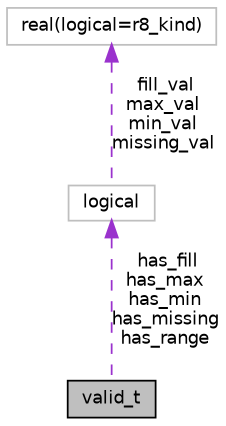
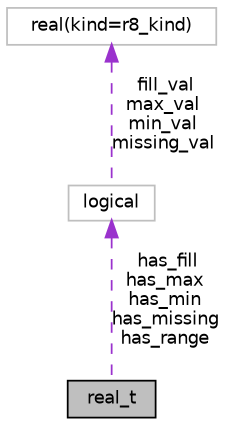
node "real(logical=r8_kind)": label "real(logical=r8_kind)" -> "real(kind=r8_kind)"
node "valid_t": label "valid_t" -> "real_t"
